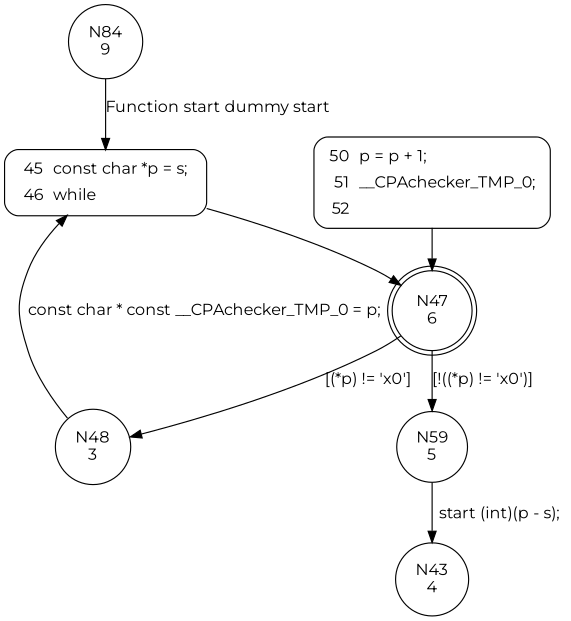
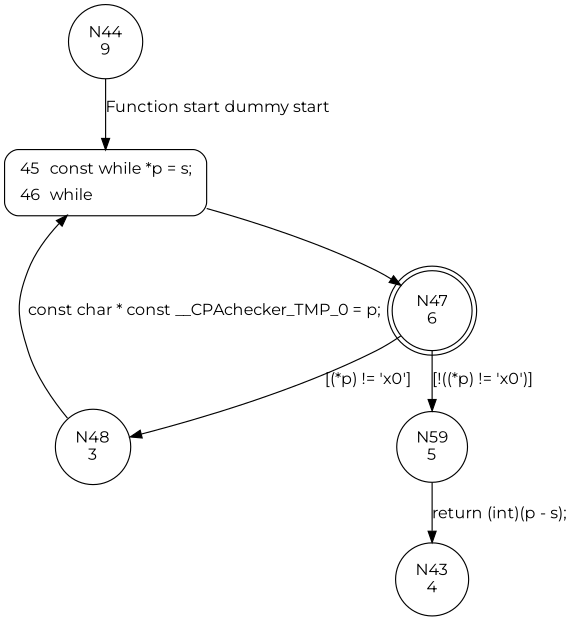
node "N84 9": label "N84 9" -> "N44 9"
node "45": text "const char *p = s;" -> "const while *p = s;"
node "50": removed
edge "N59 5" -> "N43 4": label "start (int)(p - s);" -> "return (int)(p - s);"
